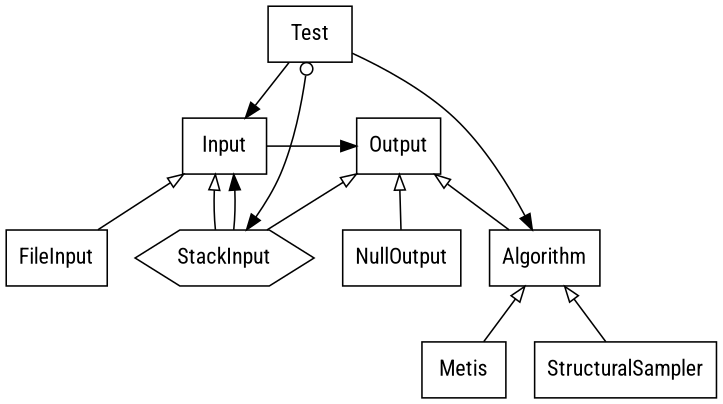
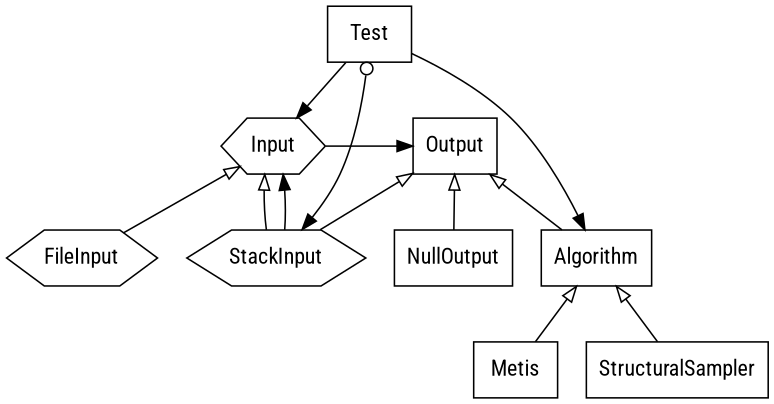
node "Input": shape box -> hexagon
node "FileInput": shape box -> hexagon
